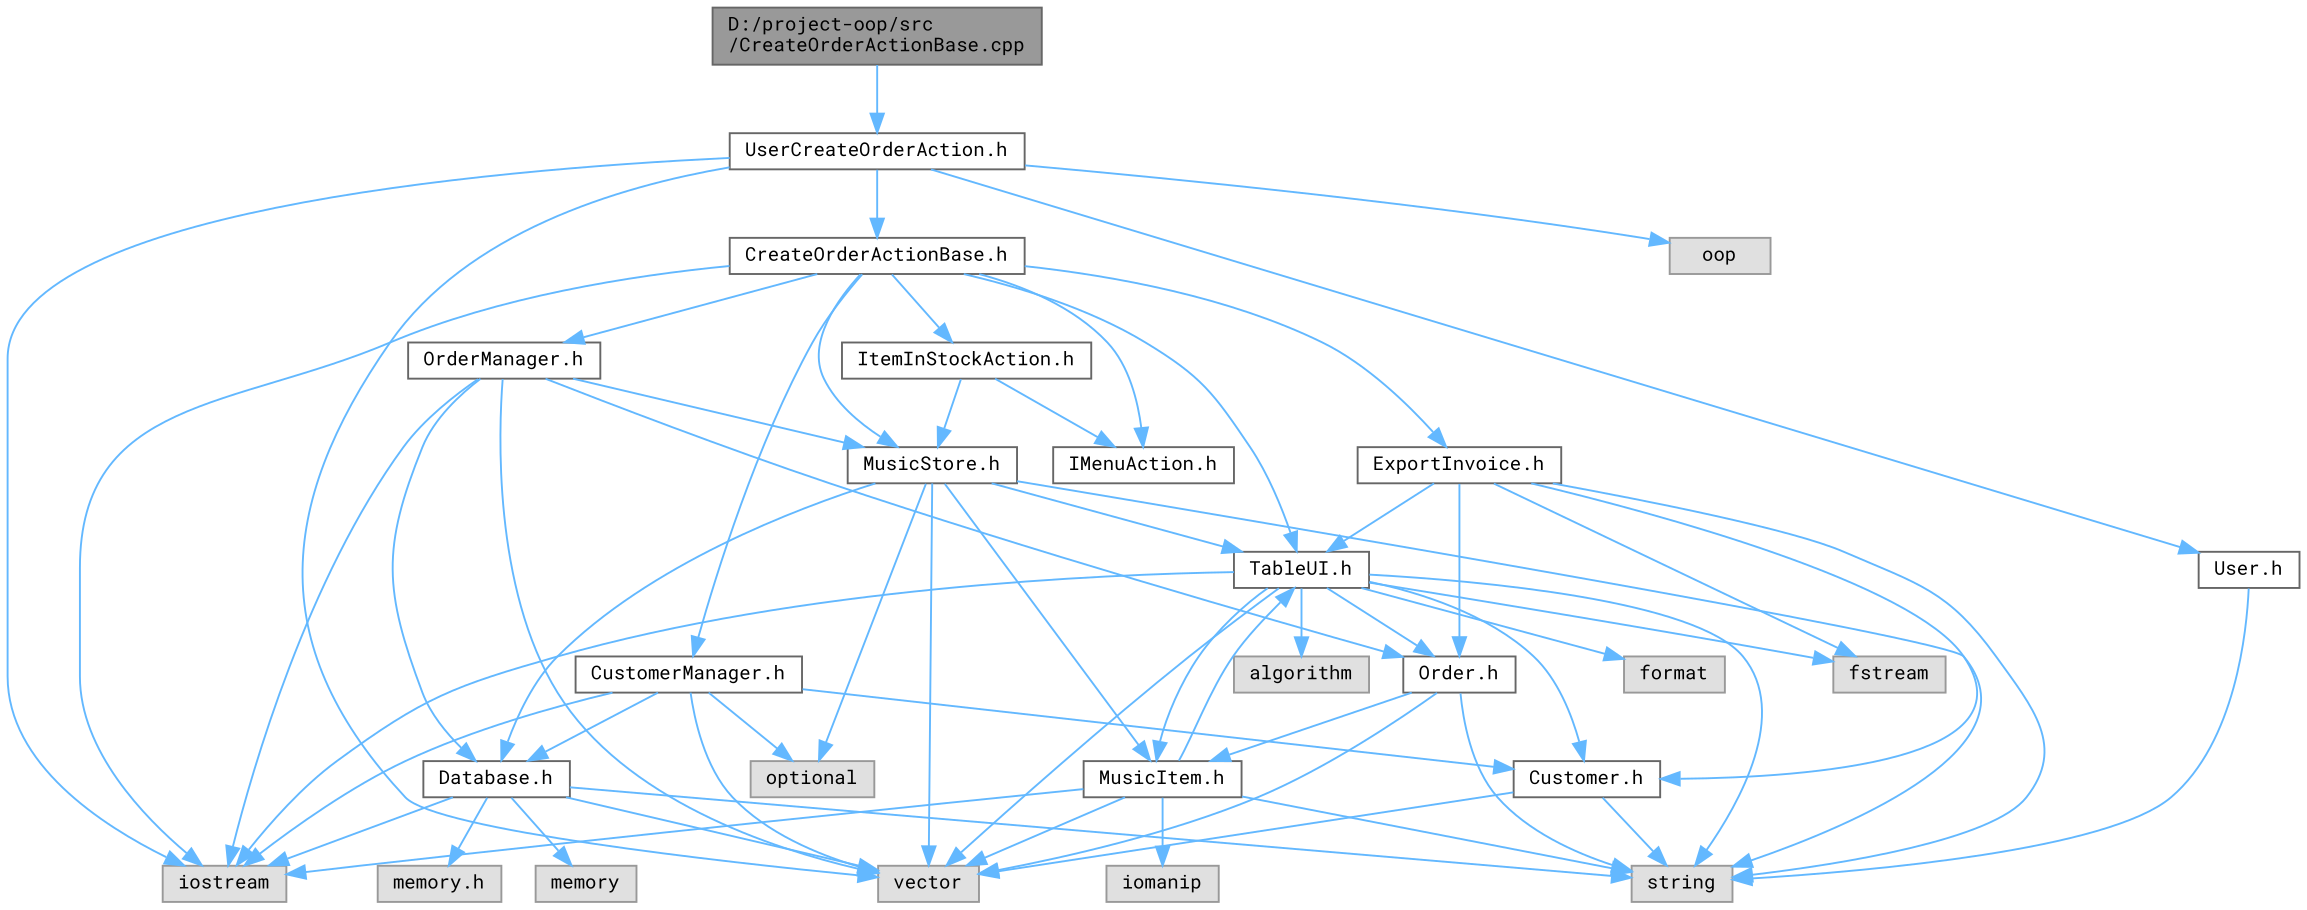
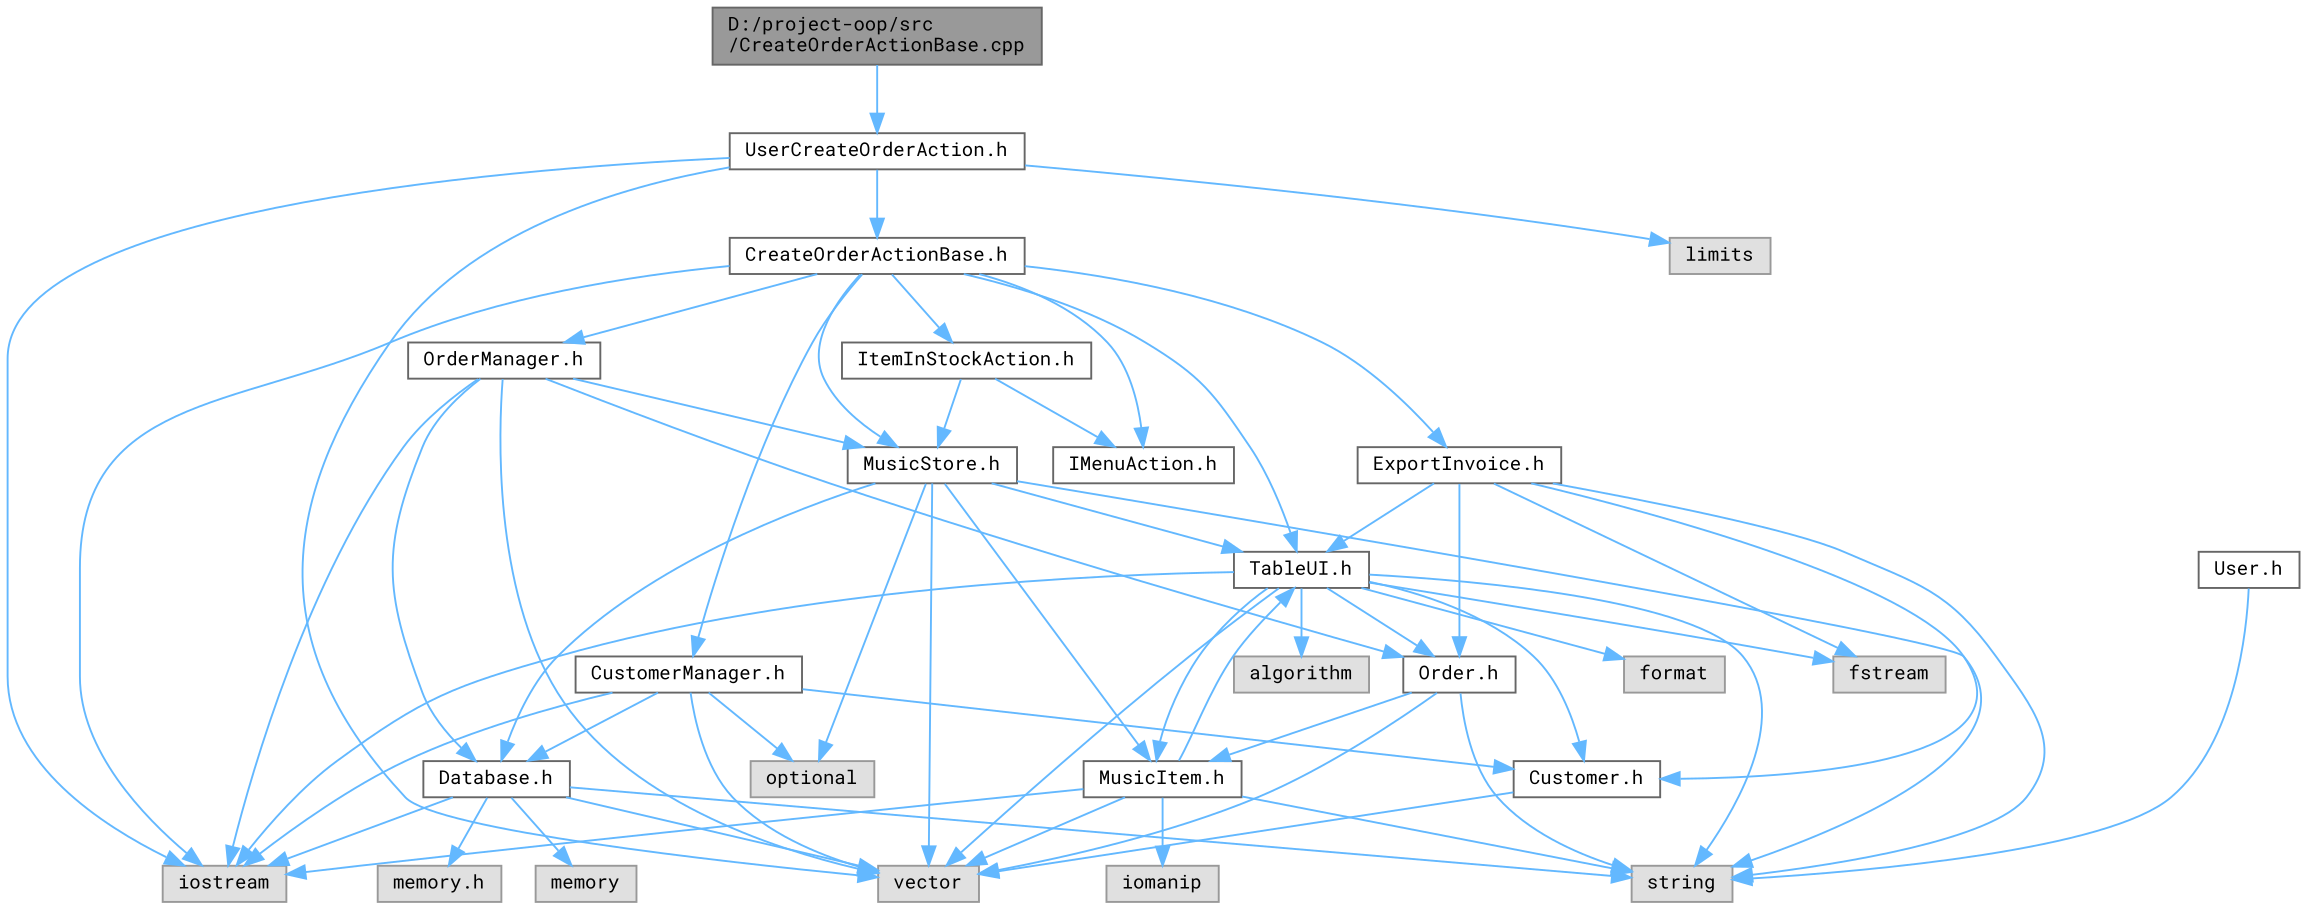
node "oop": label "oop" -> "limits"
edge "UserCreateOrderAction.h" -> "User.h": removed
edge "Customer.h" -> "string": removed
